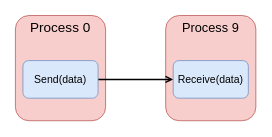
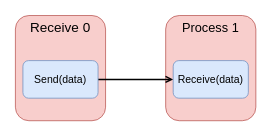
node "Process 9": label "Process 9" -> "Process 1"
node "Process 0": label "Process 0" -> "Receive 0"
